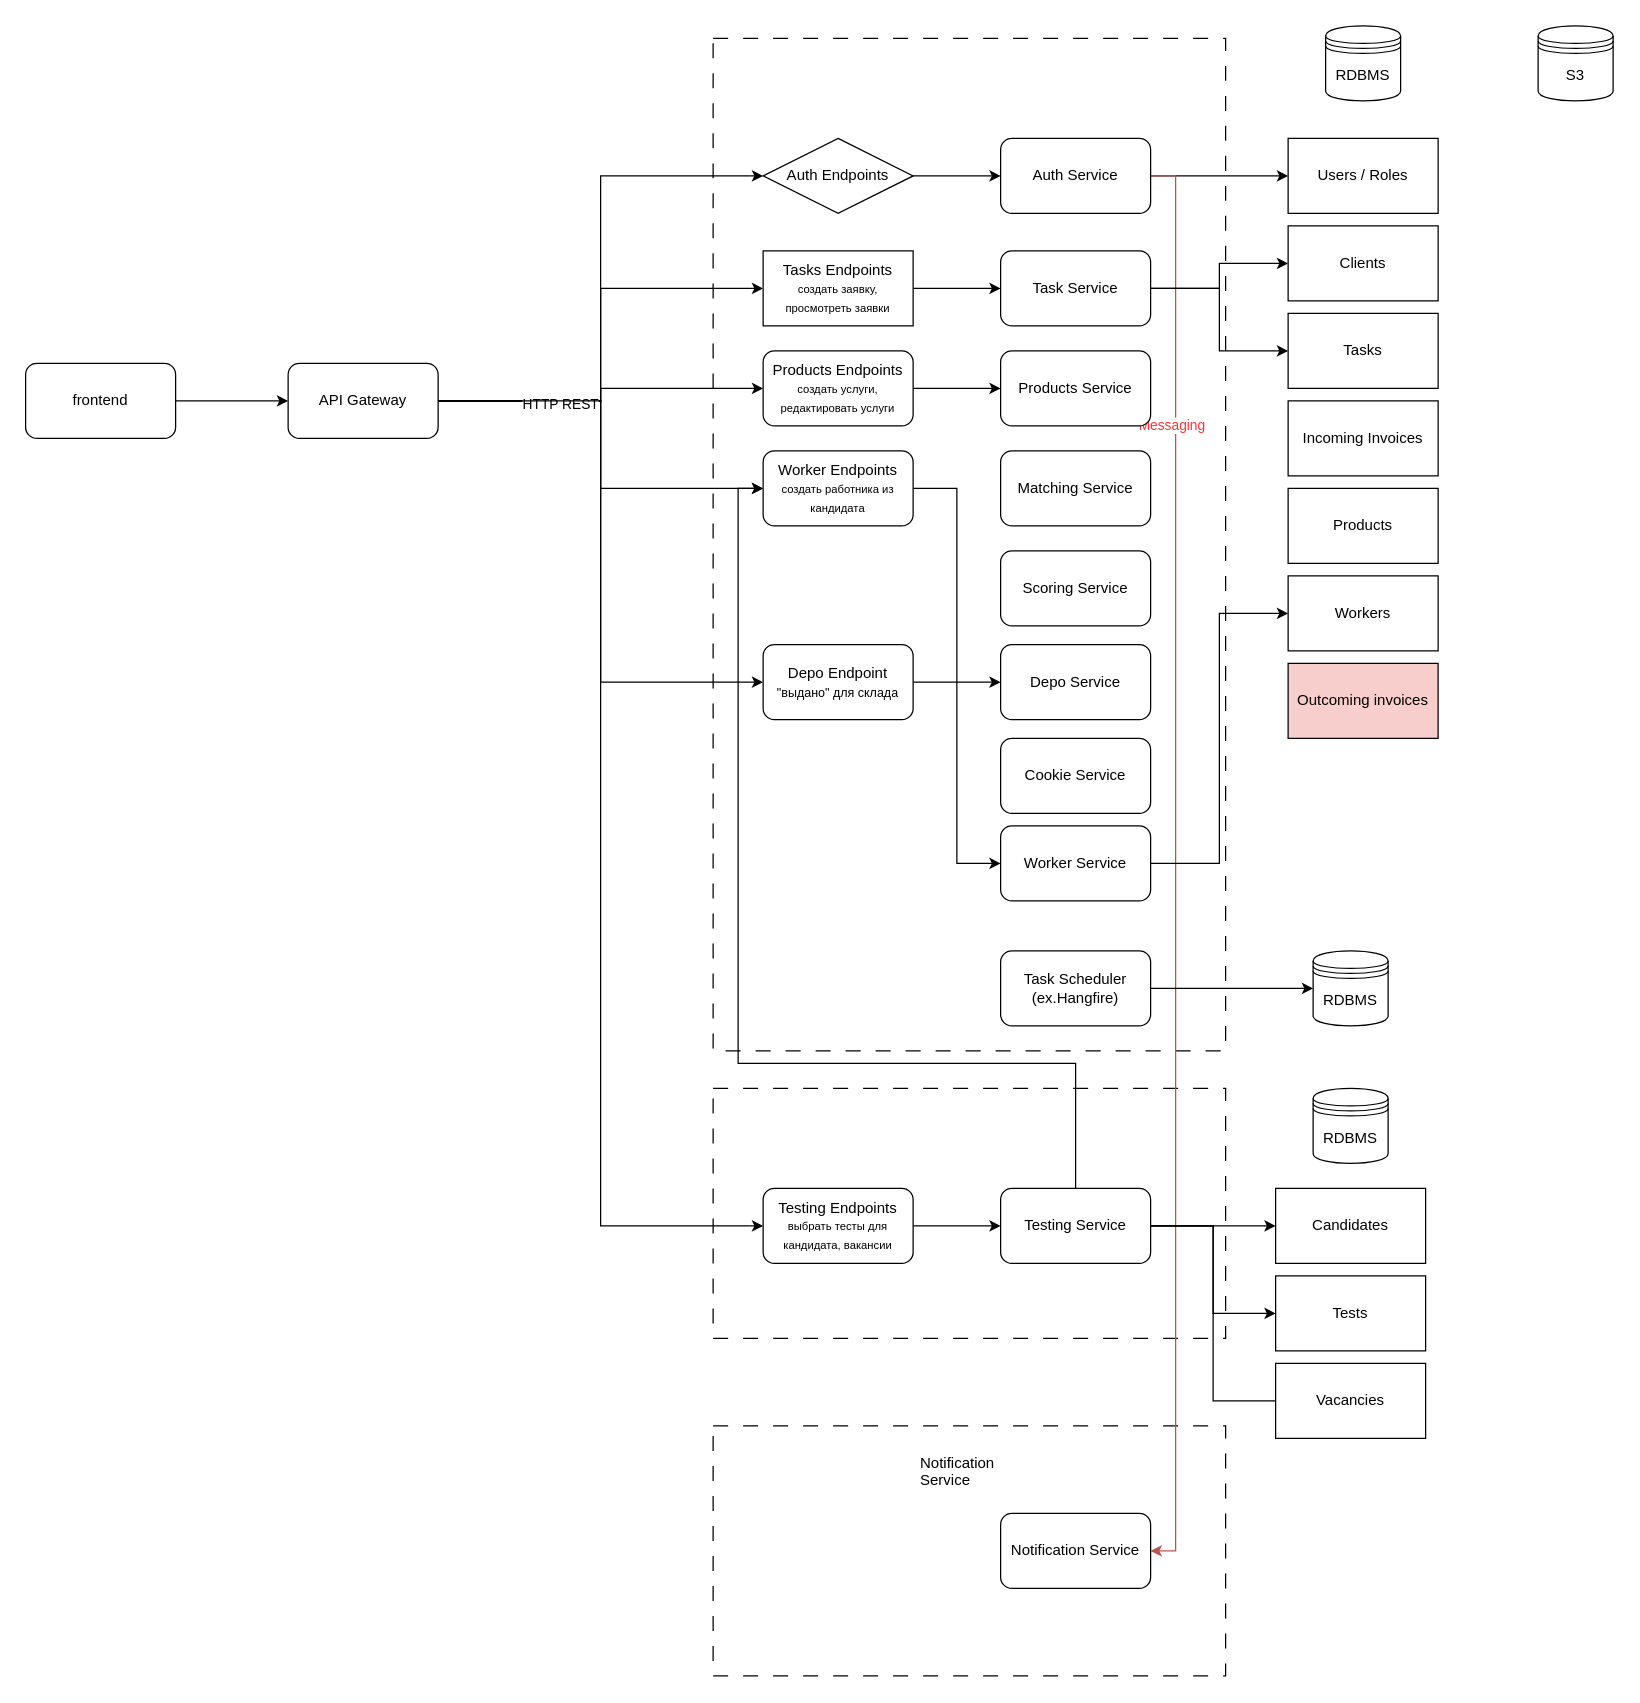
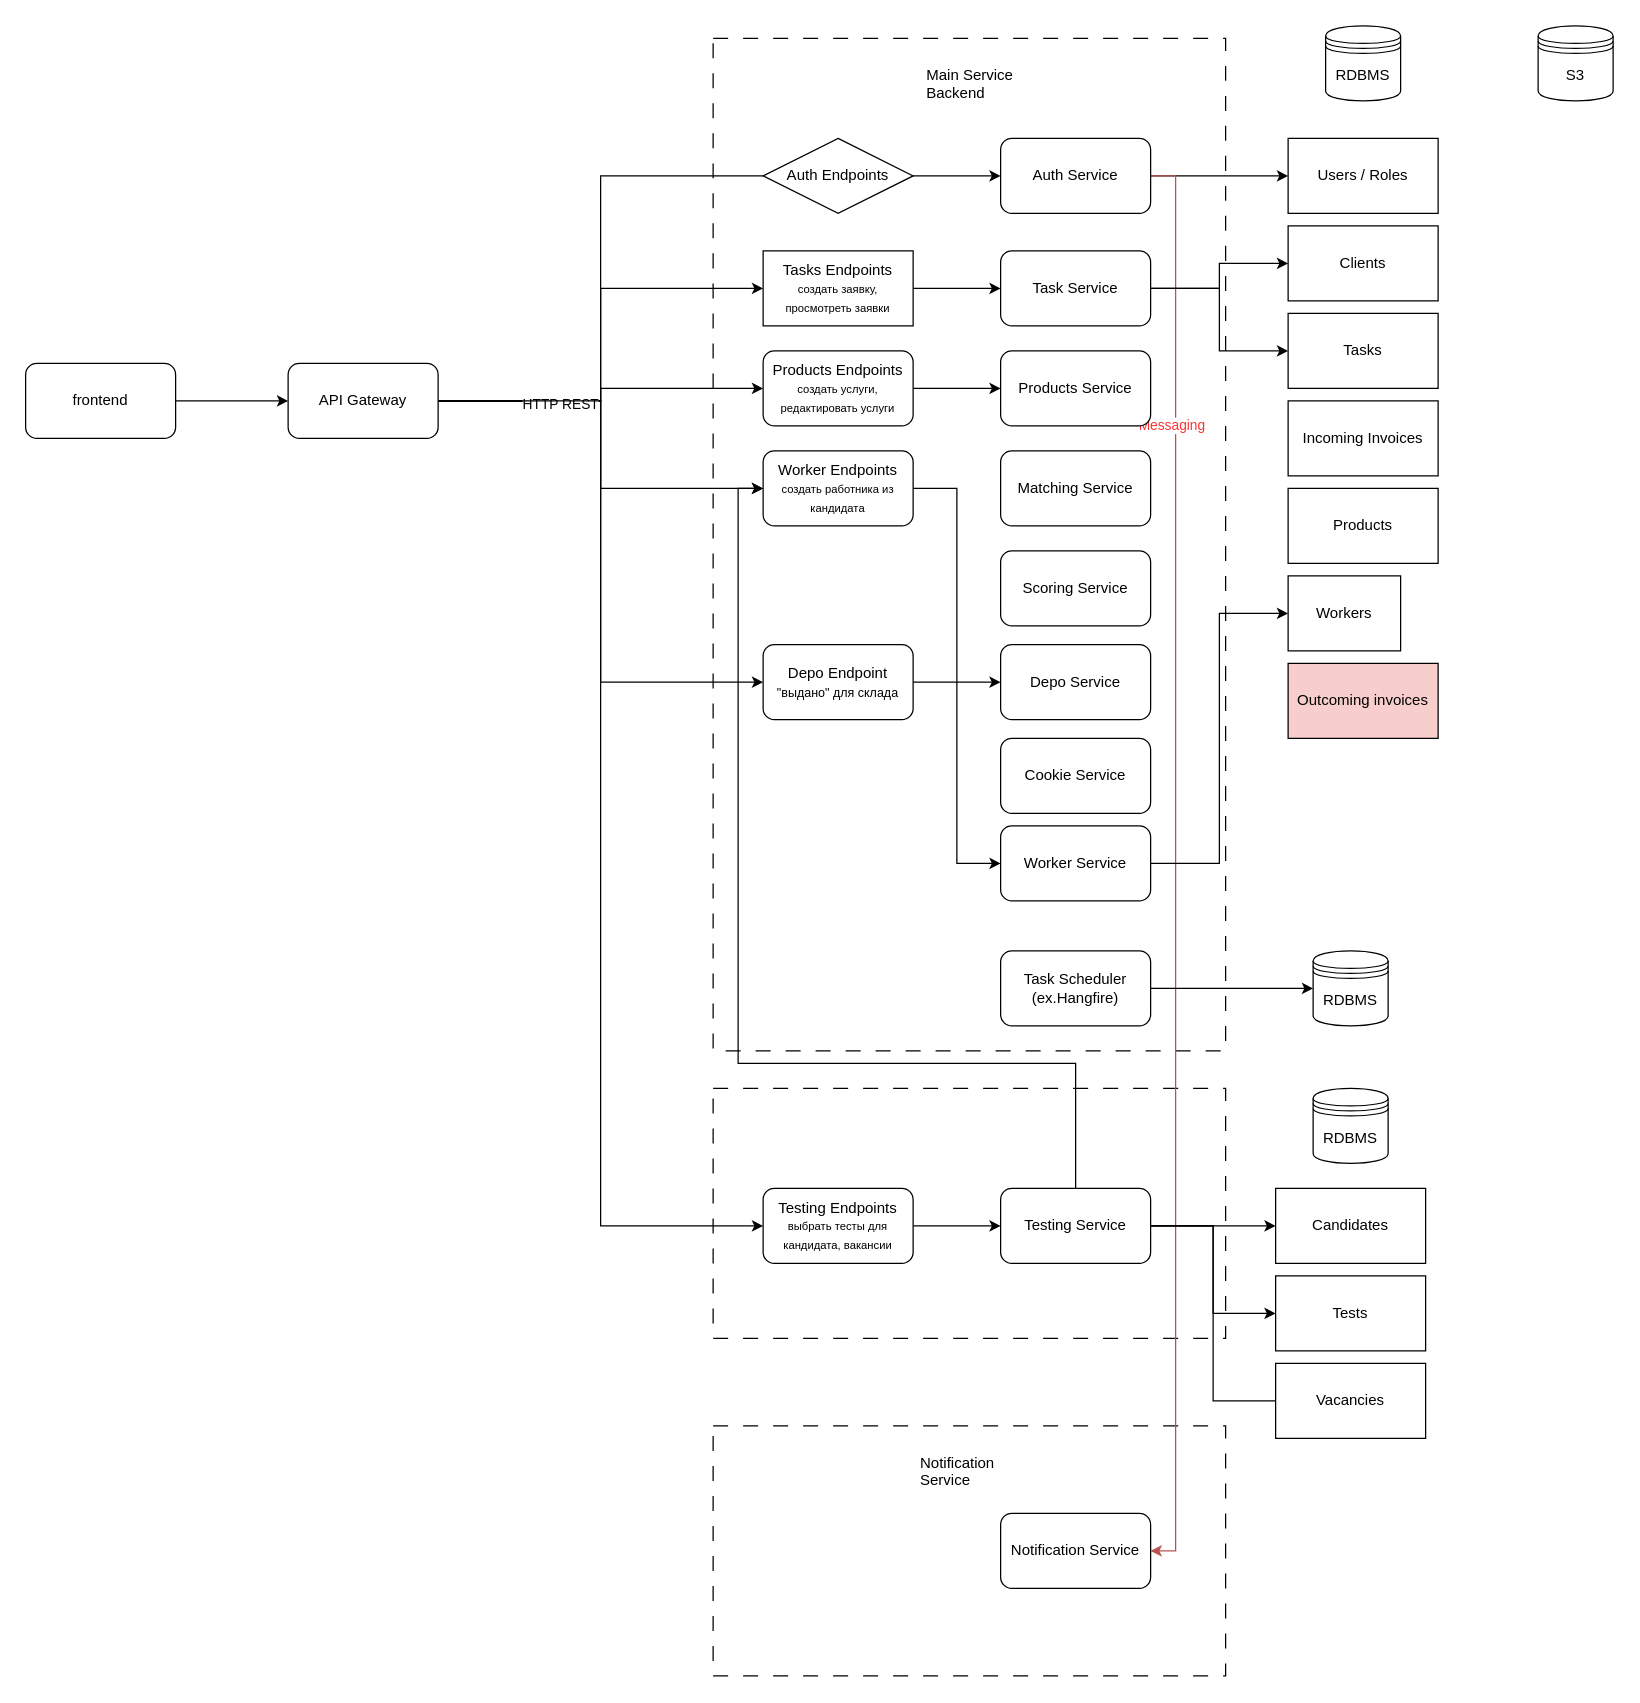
node "Main Service Backend": added
edge "API Gateway" -> "Auth Endpoints": arrowhead classic -> none
node "Workers": size 150x75 -> 113x75
